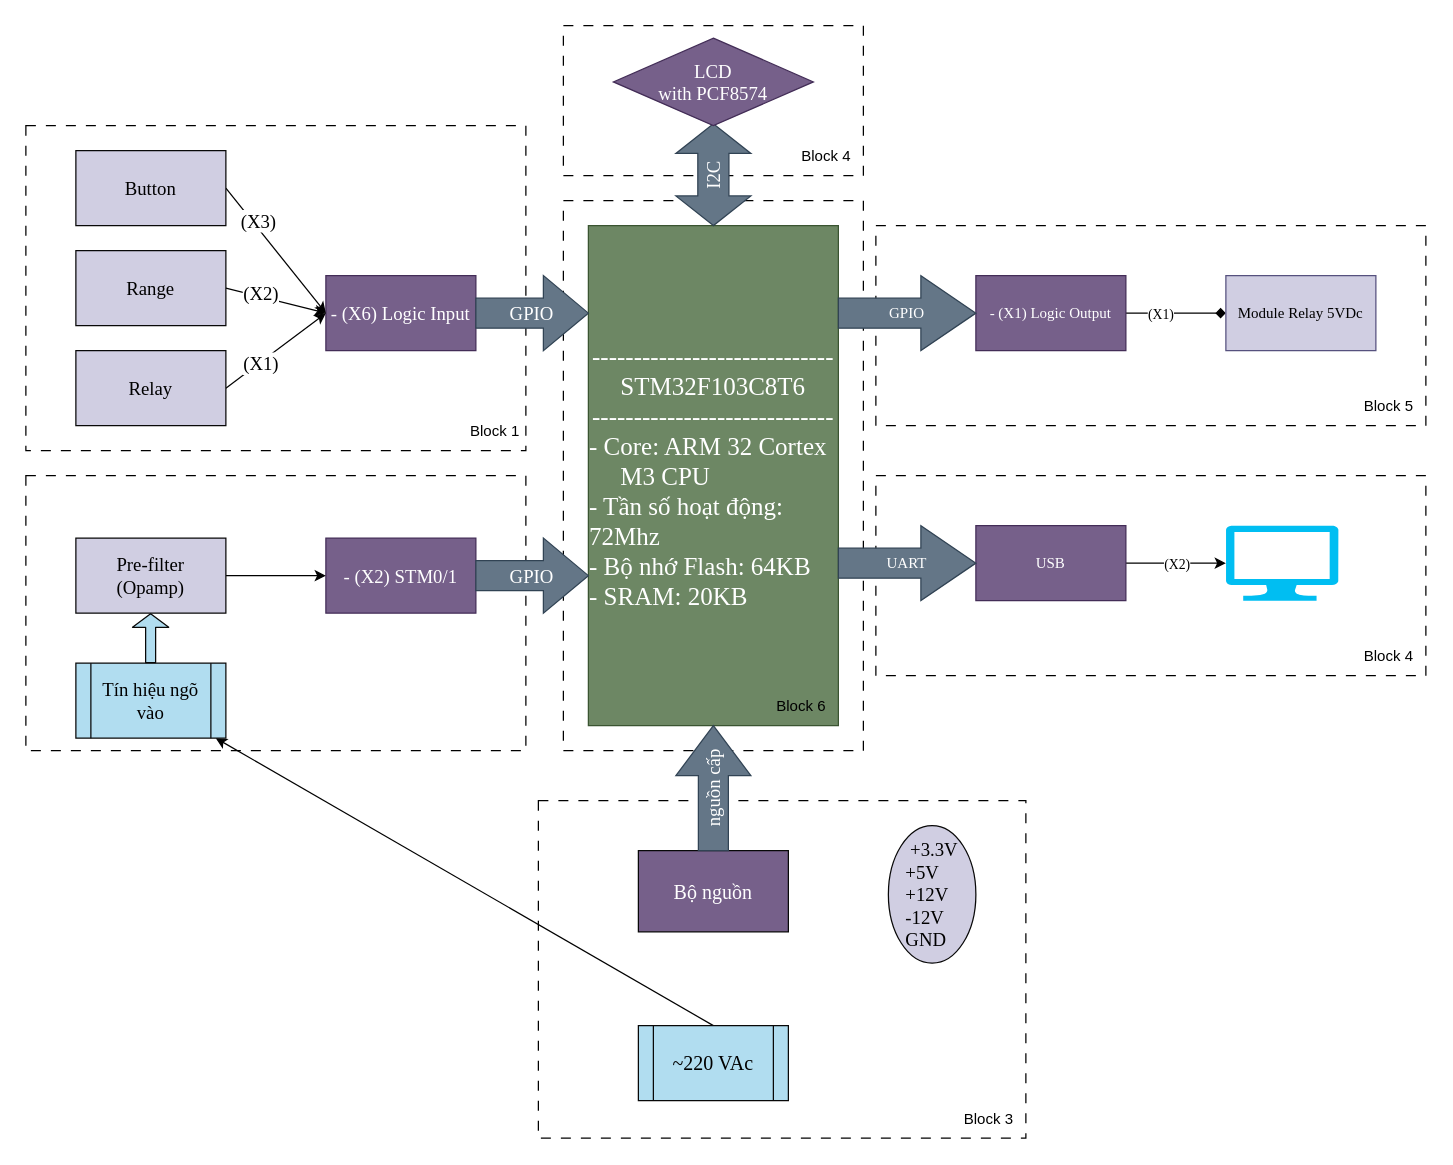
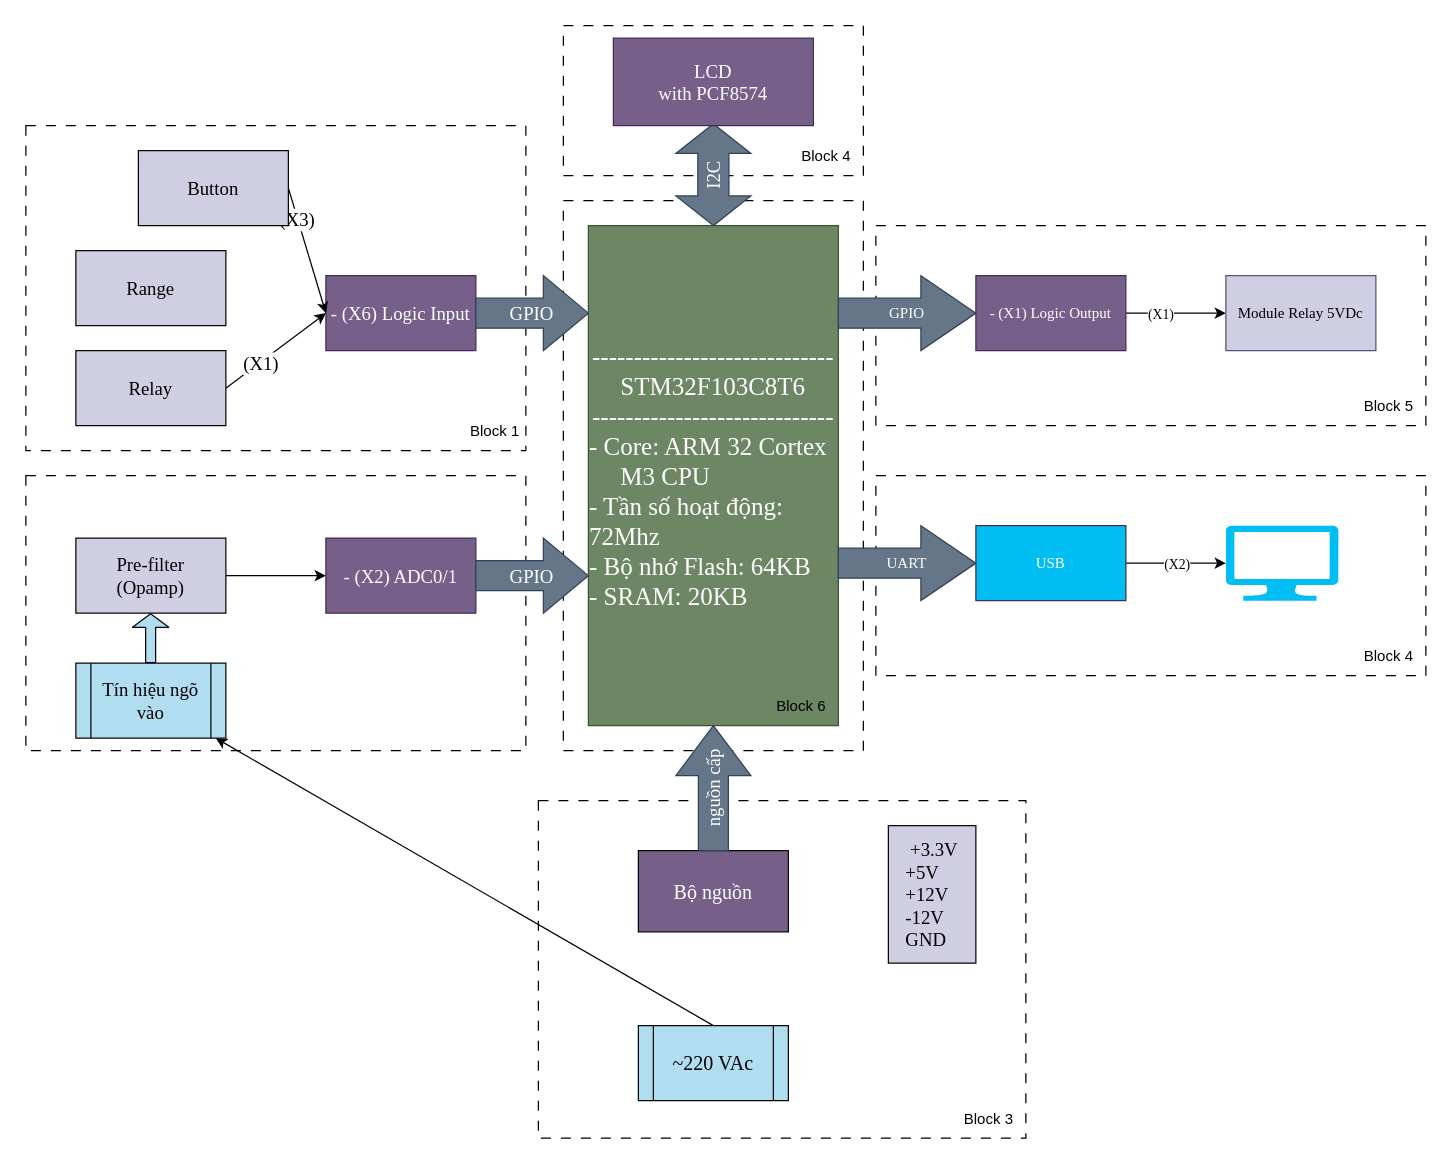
node "LCD with PCF8574": shape diamond -> rectangle
node "Button": moved (151, 188) -> (213, 188)
edge "Range" -> "- (X6) Logic Input": removed, label "(X2)"
edge "- (X1) Logic Output" -> "Module Relay 5VDc": arrowhead diamond -> classic
node "USB": fillcolor #76608a -> #00bef2
node "- (X2) STM0/1": label "- (X2) STM0/1" -> "- (X2) ADC0/1"
node "+3.3V +5V +12V -12V GND": shape ellipse -> rectangle
